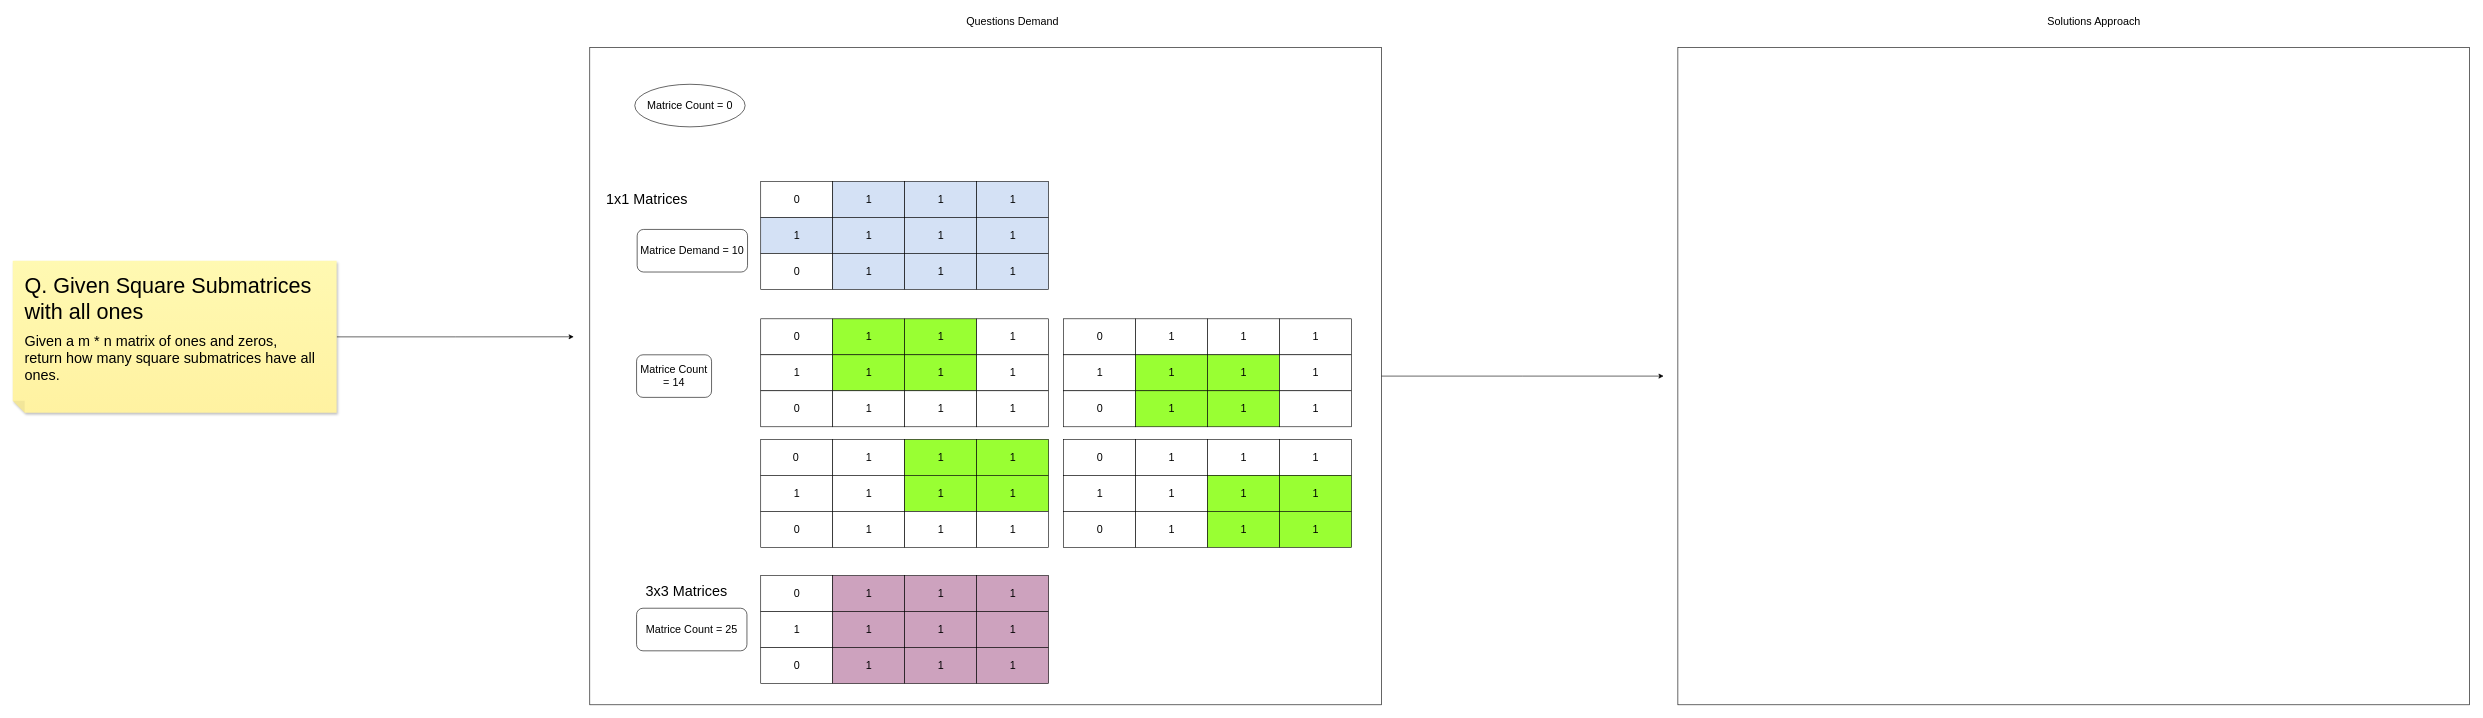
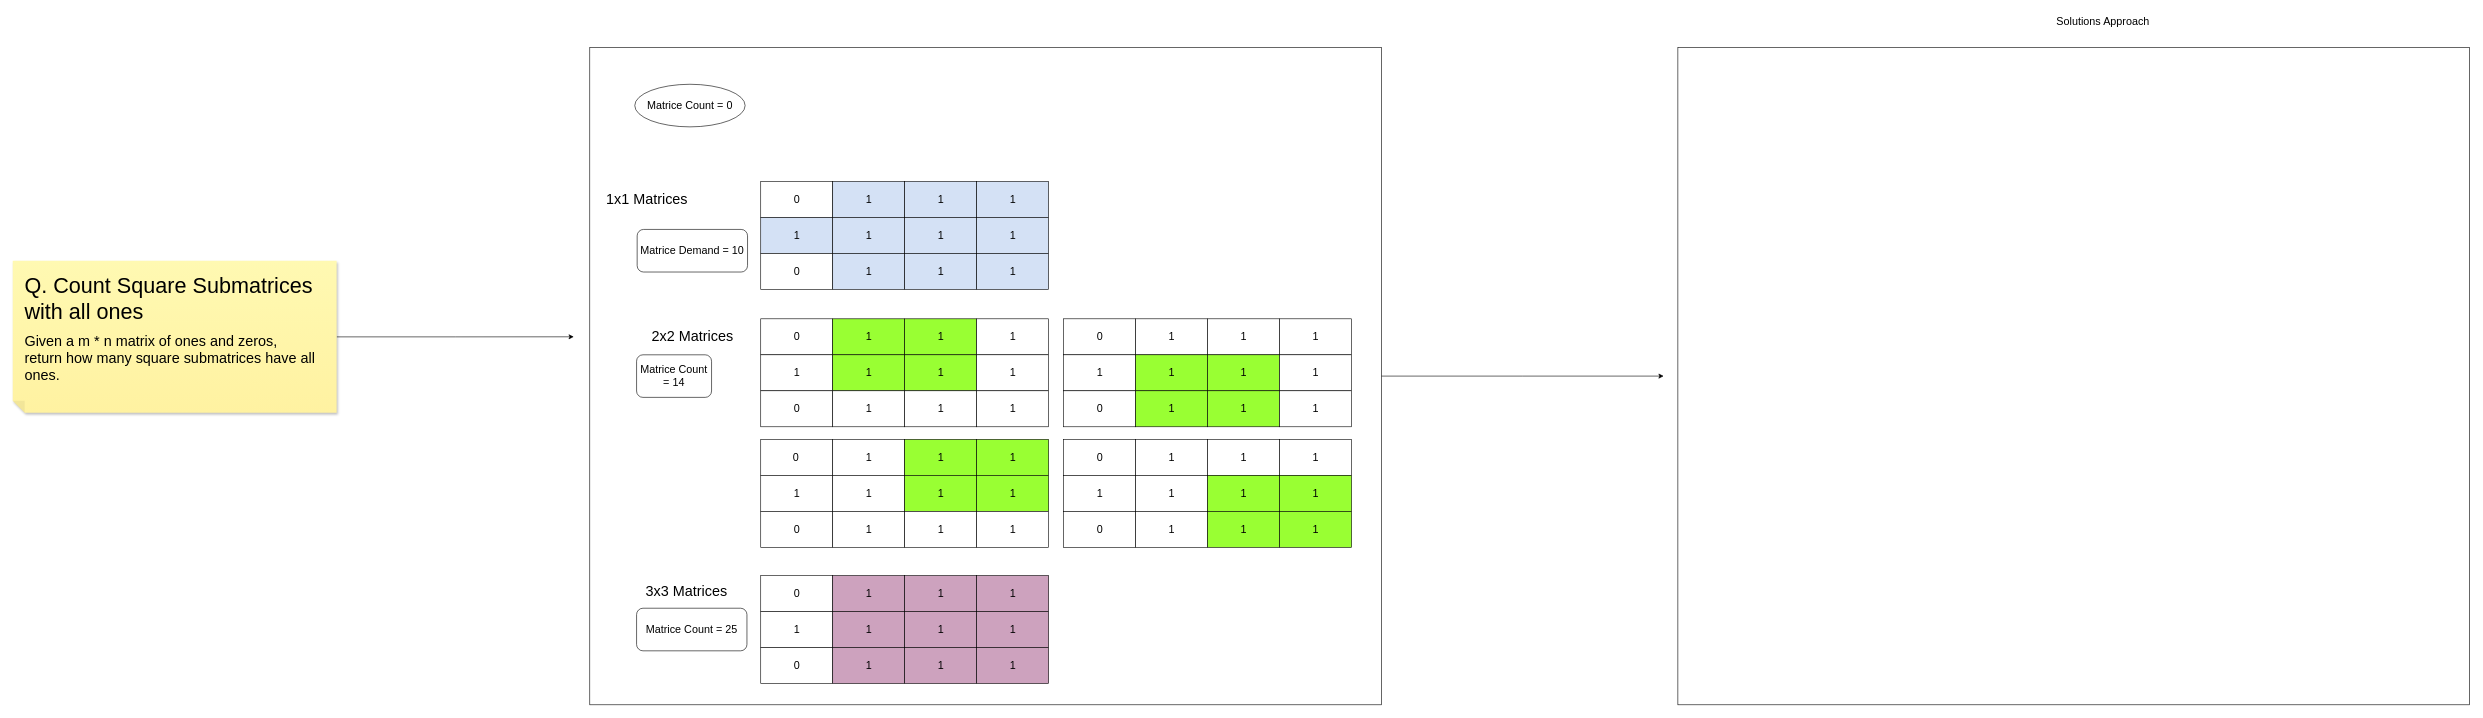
node "Questions Demand": removed
node "Solutions Approach": moved (2094, 21) -> (2103, 21)
node "Q. Given Square Submatrices with all ones": label "Q. Given Square Submatrices with all ones" -> "Q. Count Square Submatrices with all ones"
node "2x2 Matrices": added
